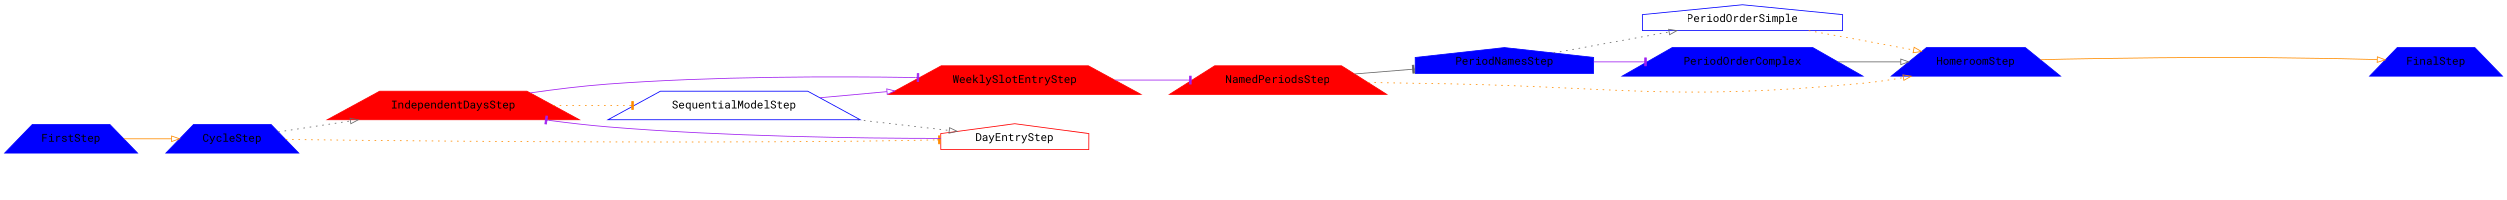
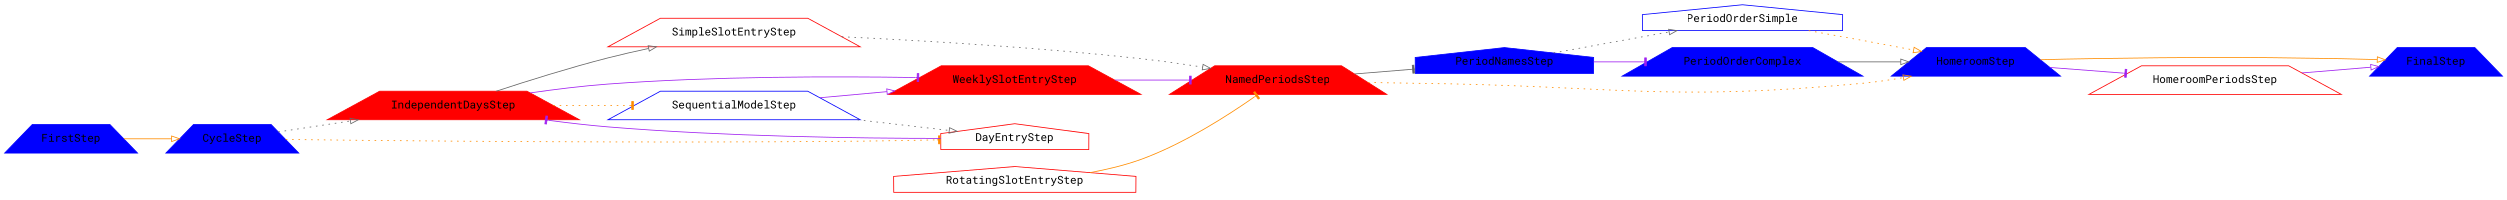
node "SimpleSlotEntryStep": added
node "HomeroomPeriodsStep": added
node "RotatingSlotEntryStep": added
